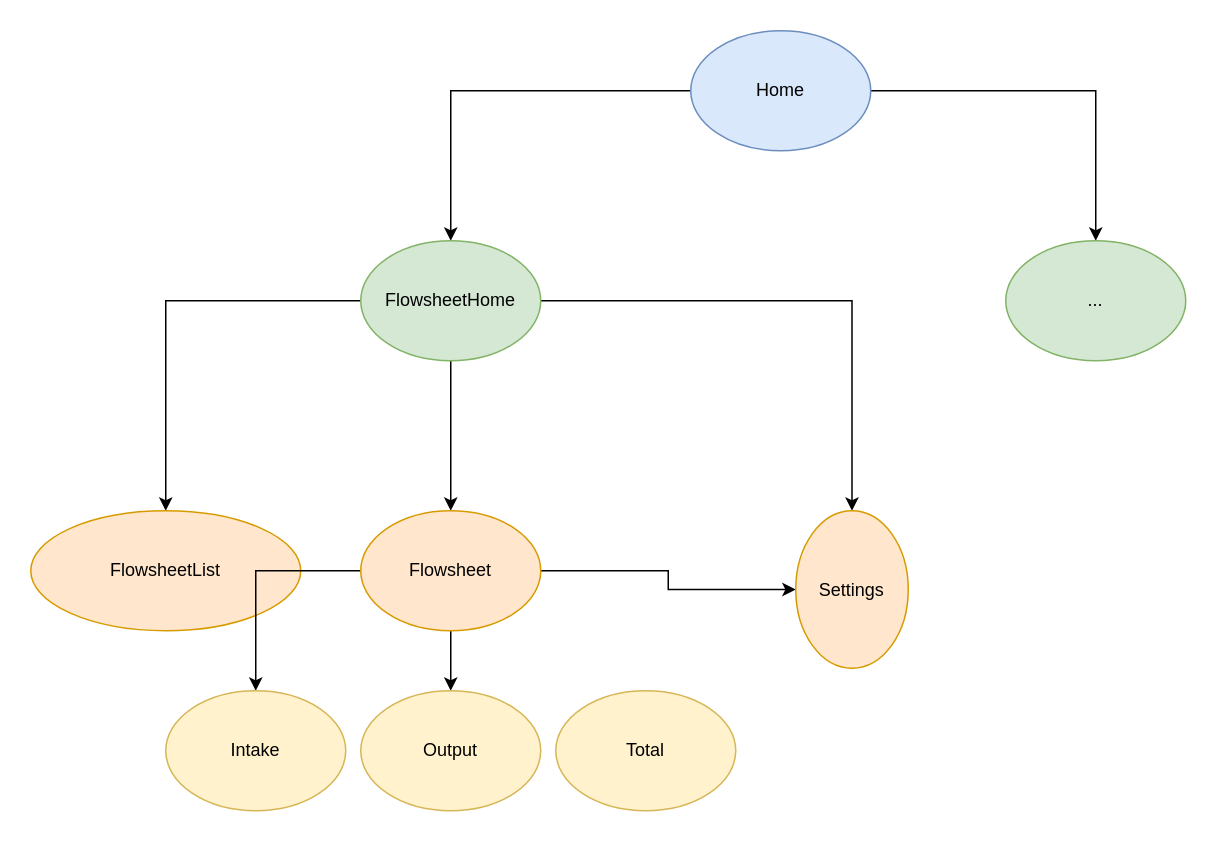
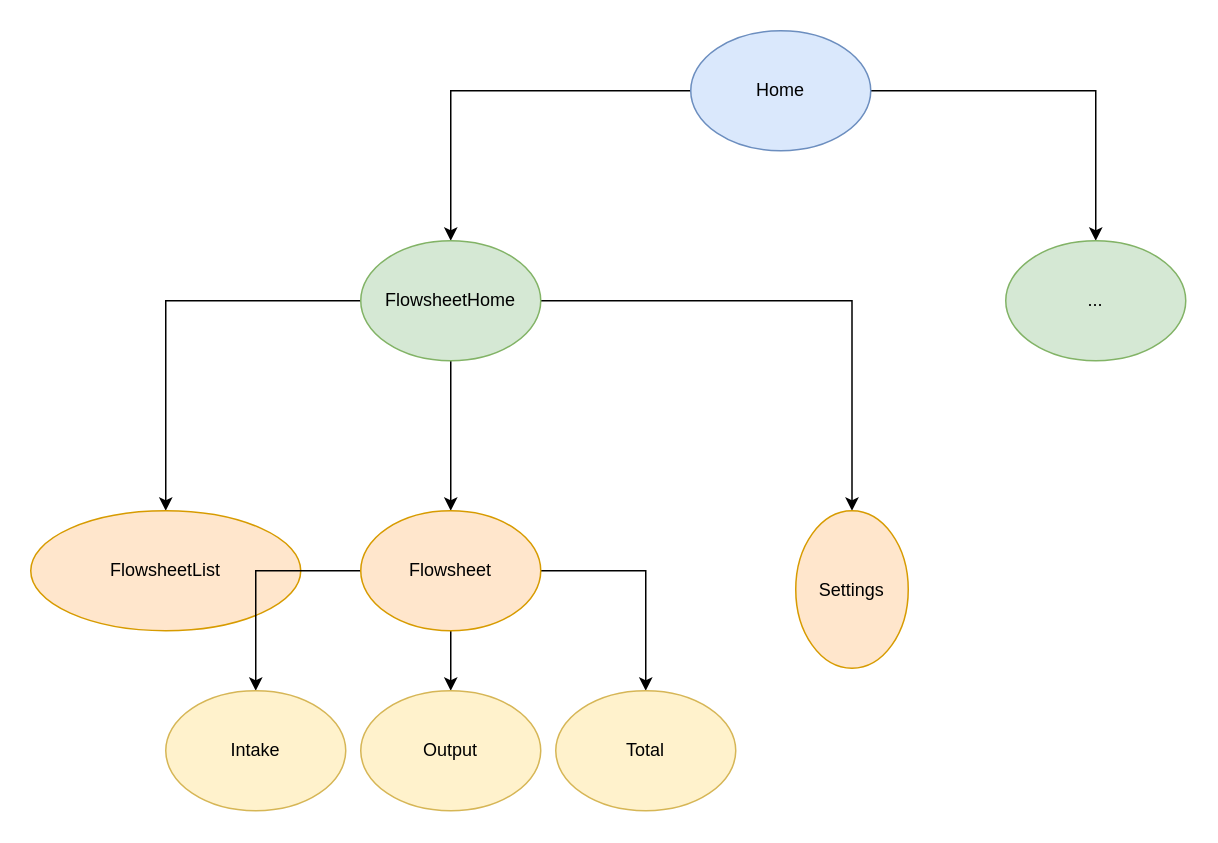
edge "Flowsheet" -> "Settings": now "Flowsheet" -> "Total"
